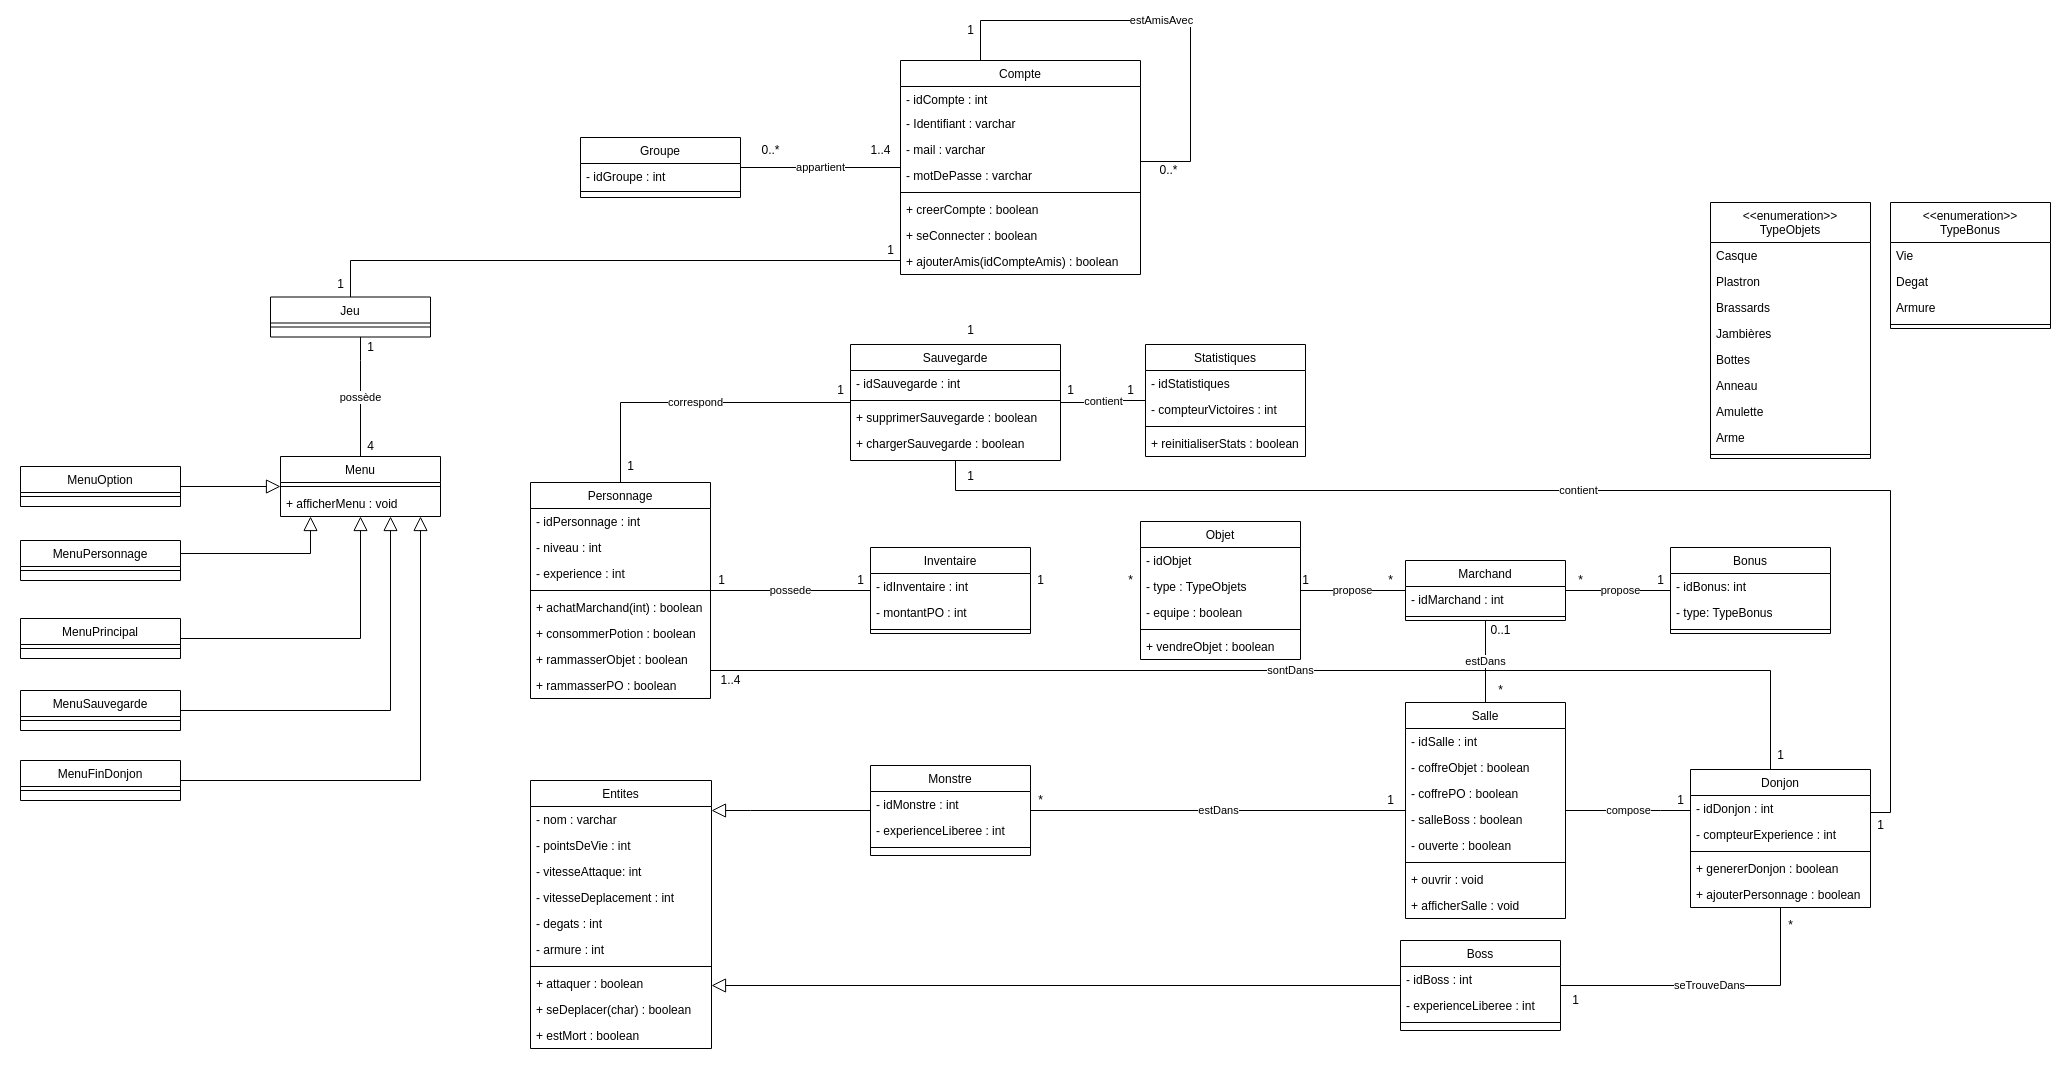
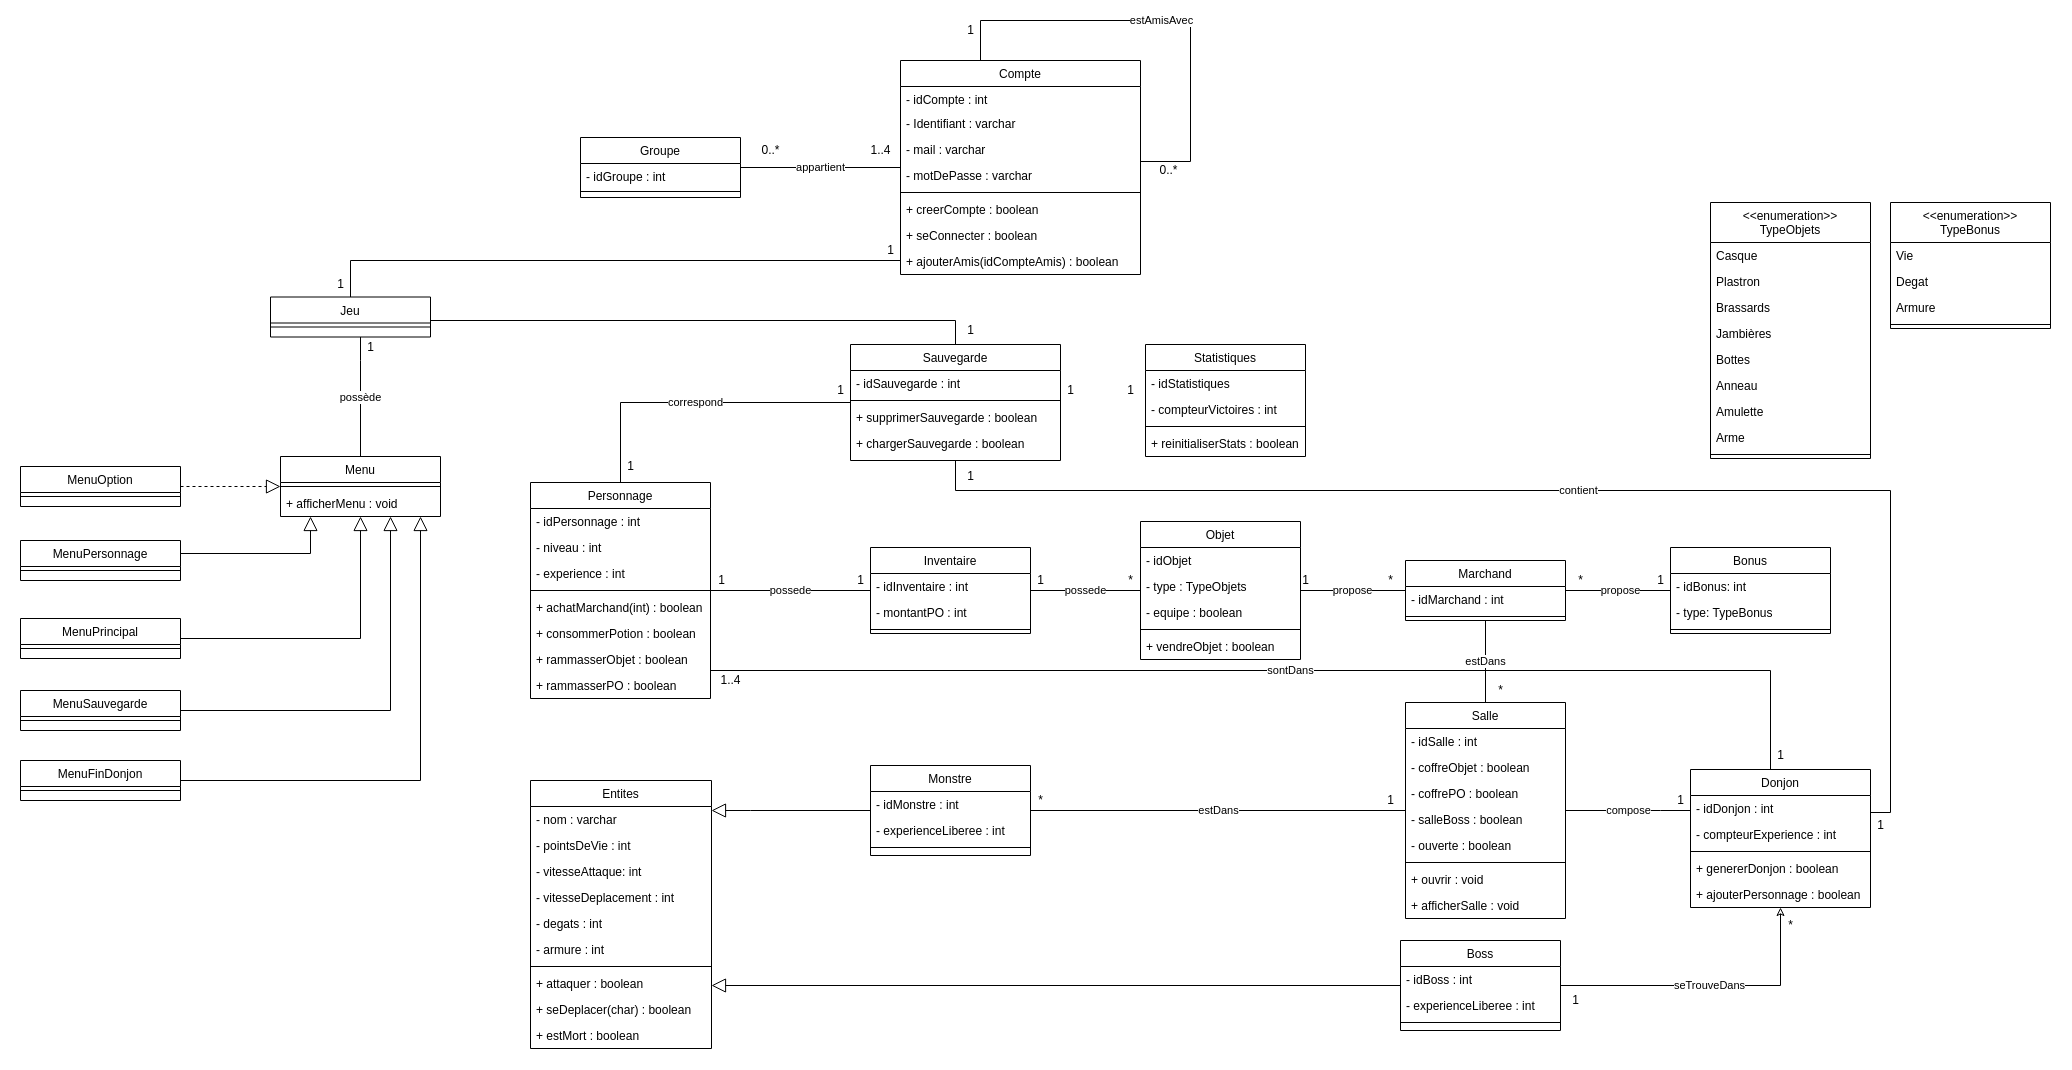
edge "Jeu" -- "Sauvegarde": added
edge "Statistiques" -- "Sauvegarde": removed, label "contient"
node "4": removed
edge "MenuOption" -> "Menu": style solid -> dashed
edge "Inventaire" -- "Objet": added, label "possede"
node "0..1": removed
edge "Donjon" -- "Boss": arrowhead none -> classic
